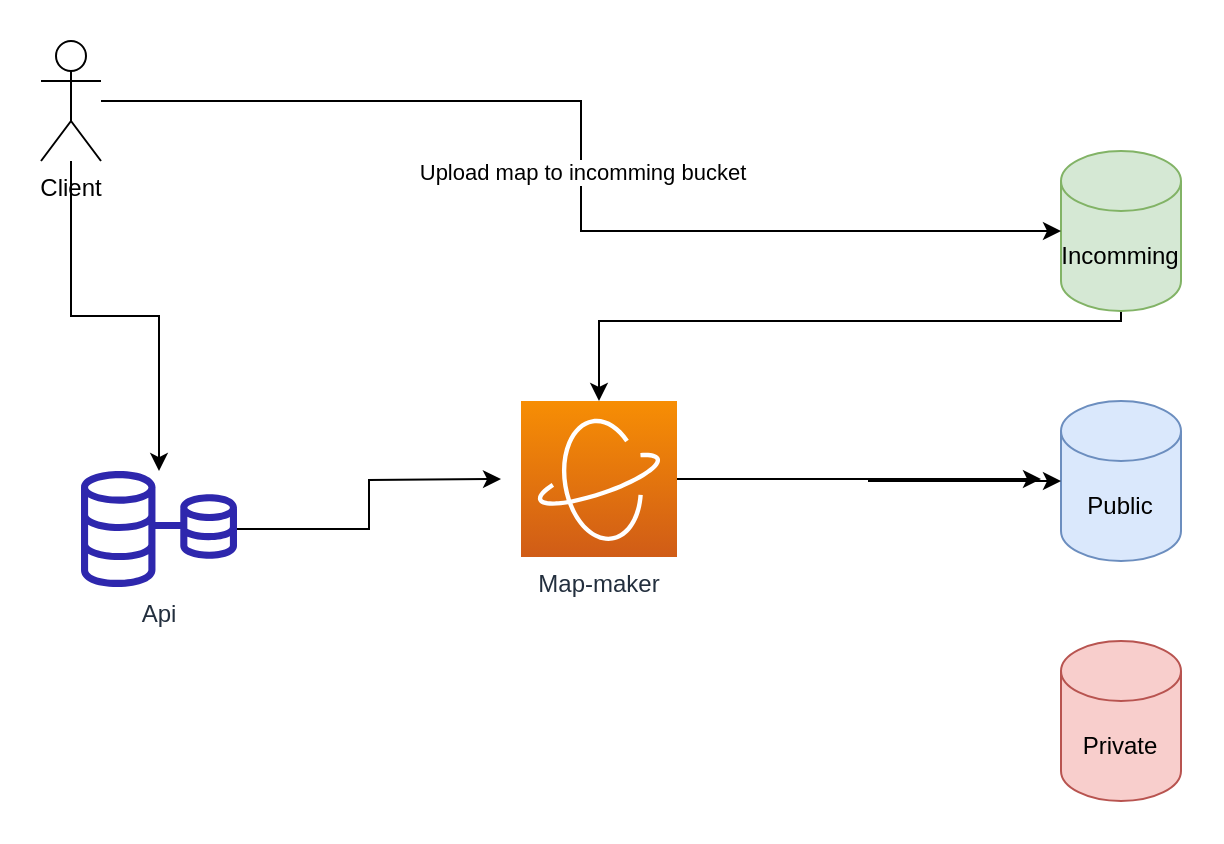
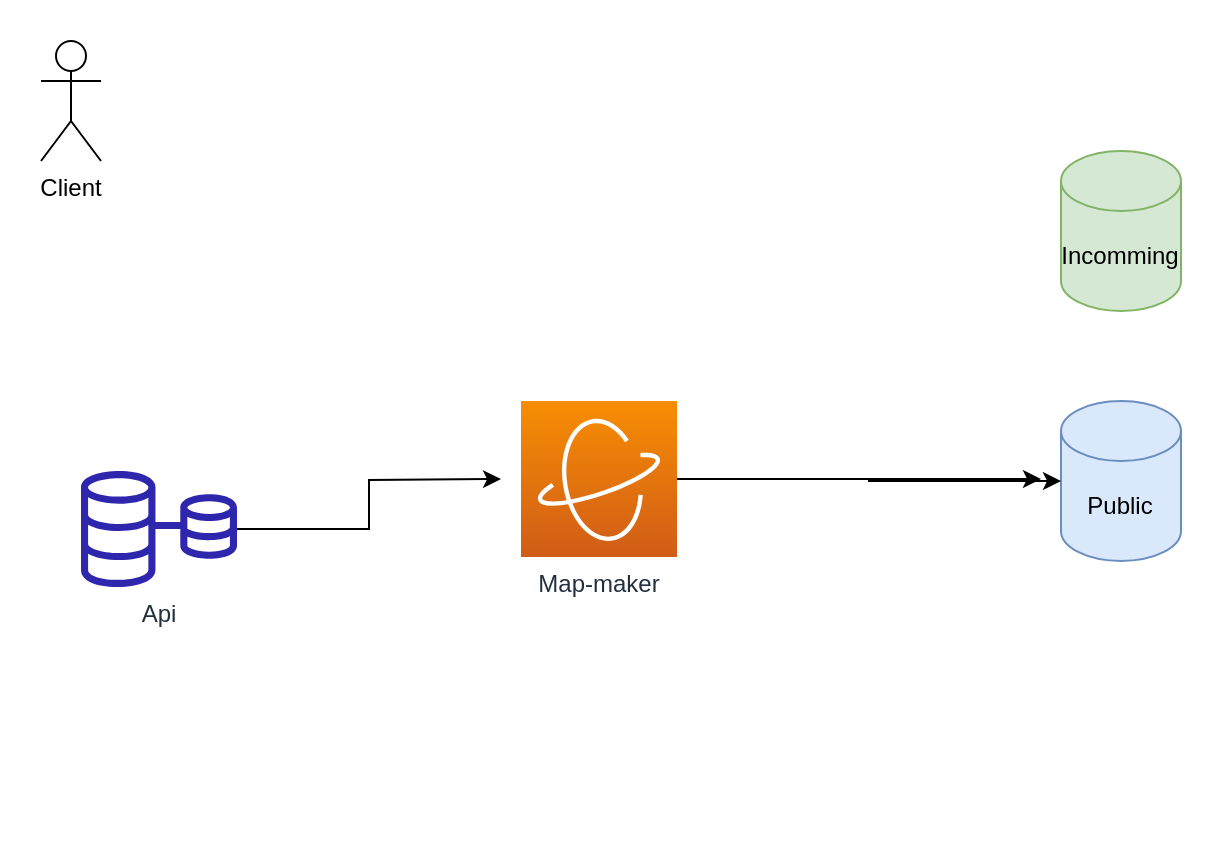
edge "Client" -> "Incomming": removed, label "Upload map to incomming bucket"
edge "Client" -> "Api": removed
edge "Incomming" -> "Map-maker": removed
node "Private": removed
